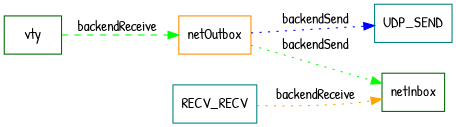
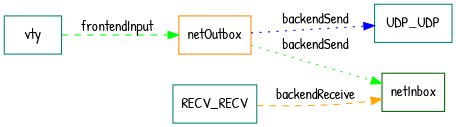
node "UDP_SEND": label "UDP_SEND" -> "UDP_UDP"
edge "vty" -> "netOutbox": label "backendReceive" -> "frontendInput"
node "vty": color darkgreen -> teal
edge "RECV_RECV" -> "netInbox": style dotted -> dashed
